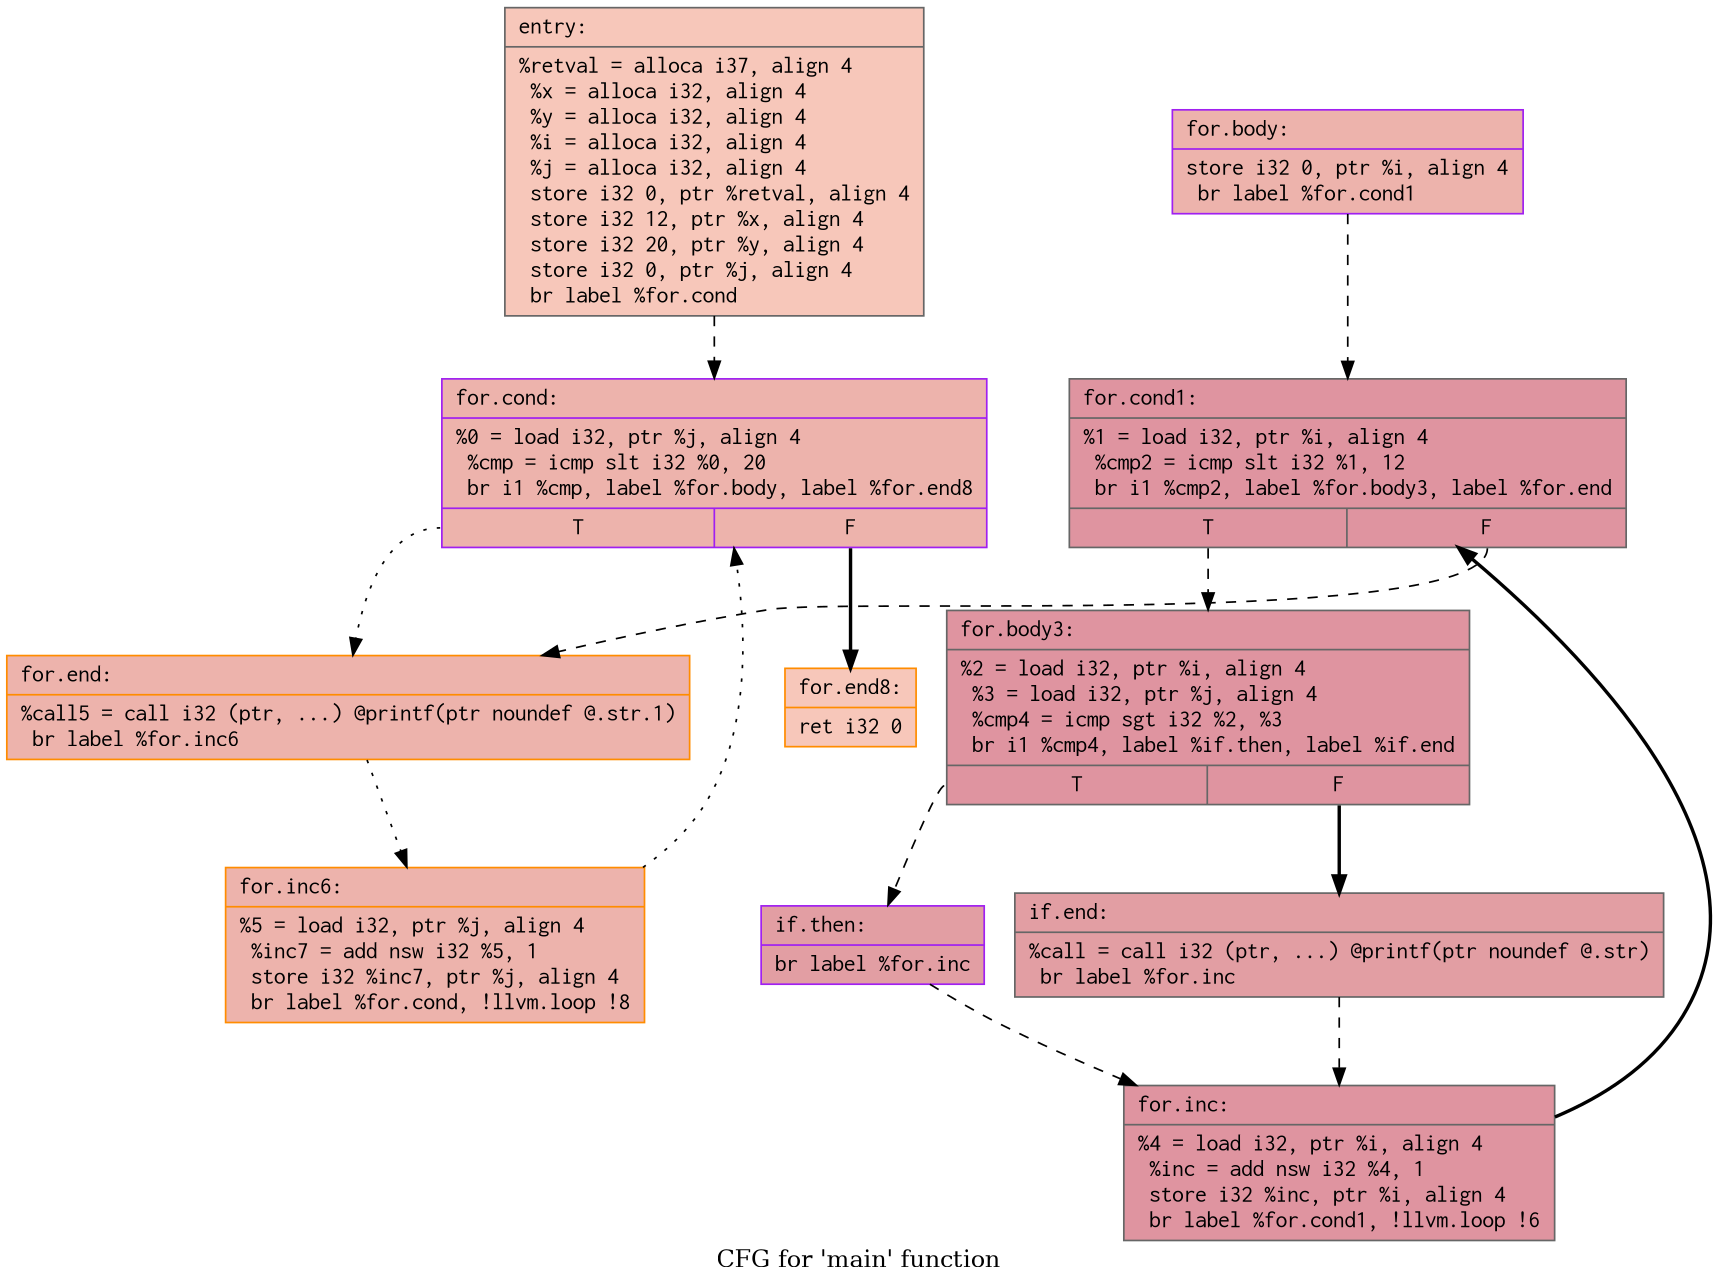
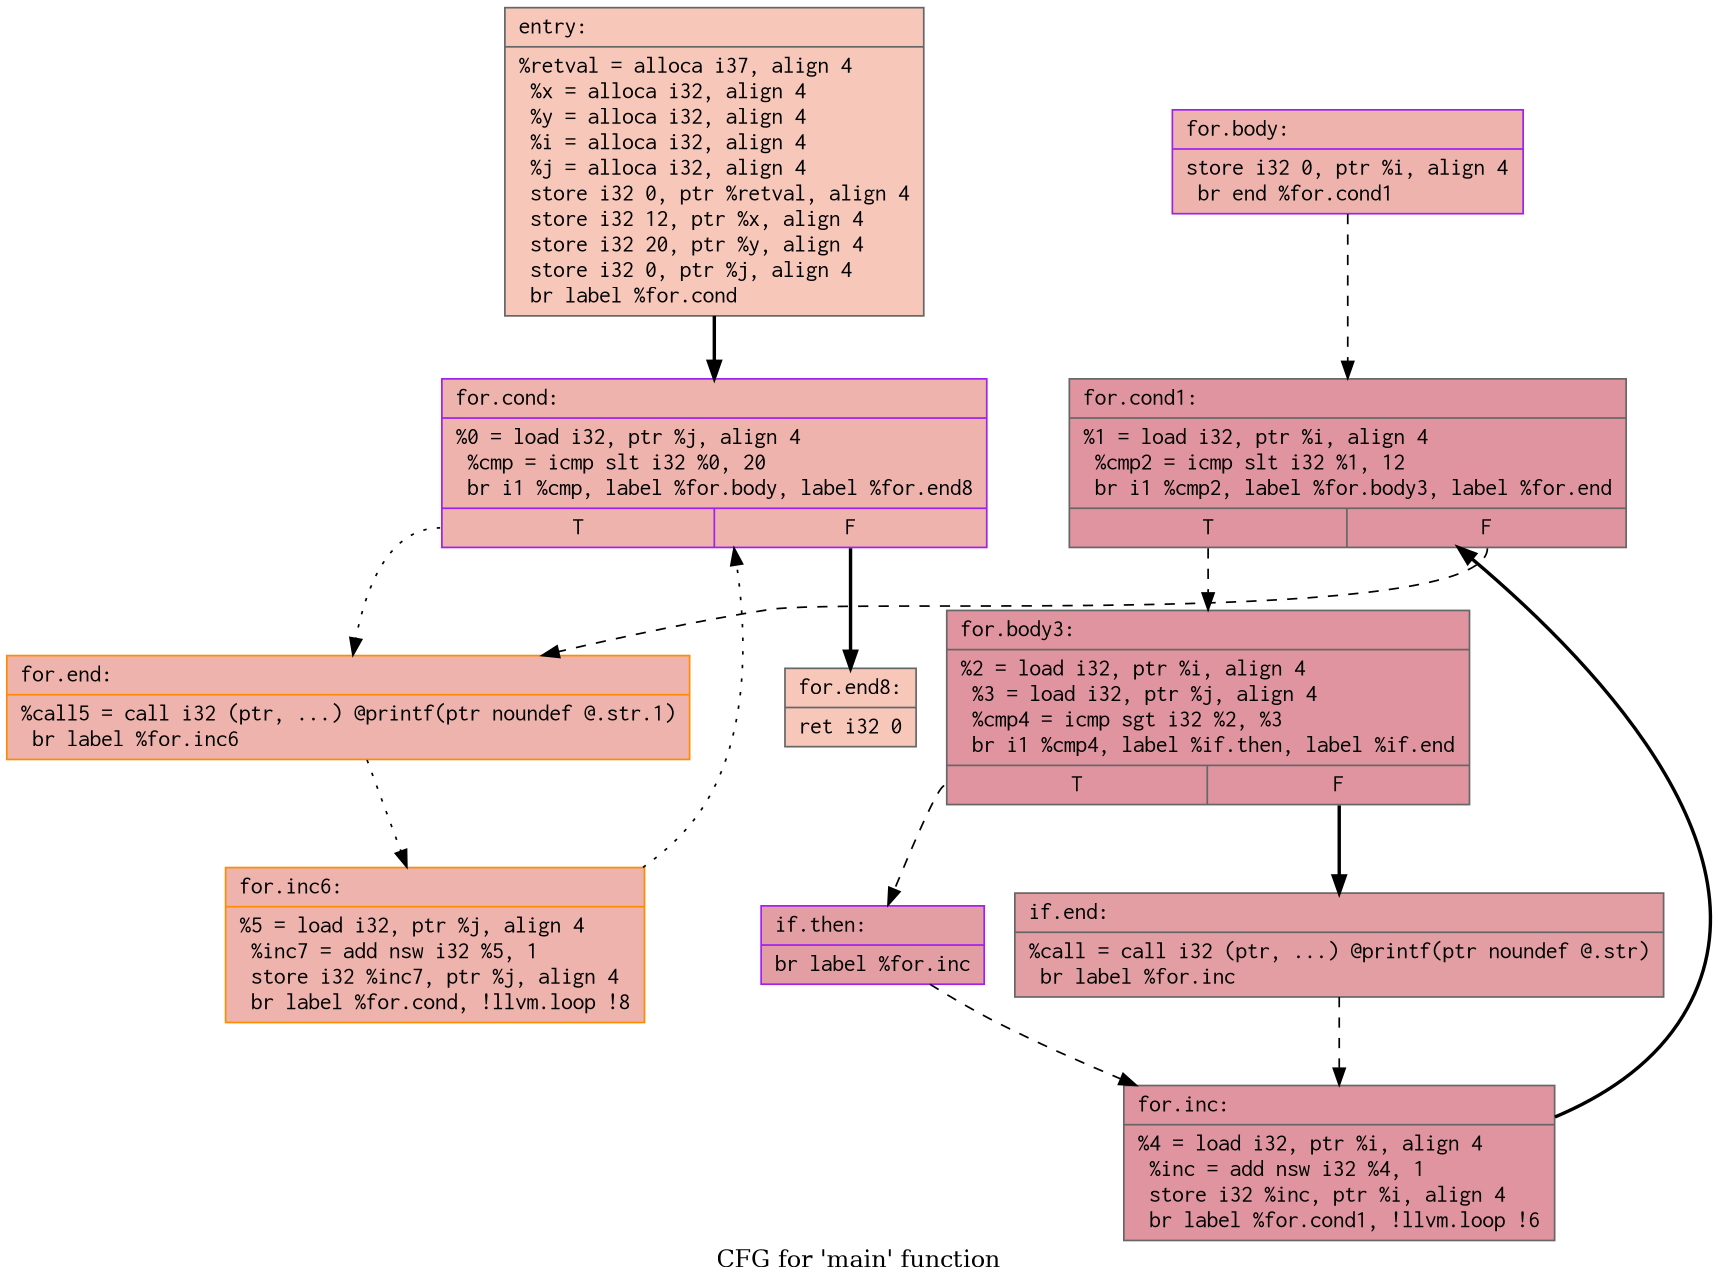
node "for.body:": text "br label %for.cond1" -> "br end %for.cond1"
edge "entry:" -> "for.cond:": style dashed -> bold
node "for.end8:": color darkorange -> gray40
